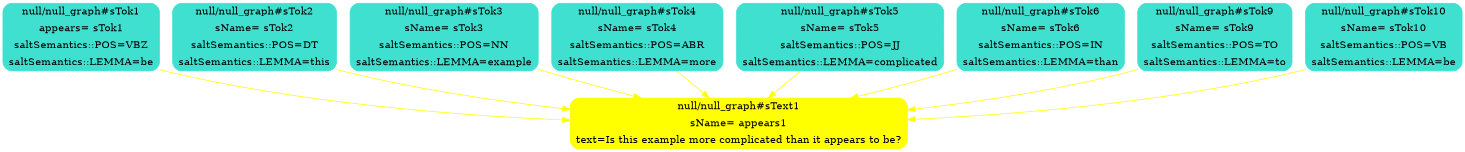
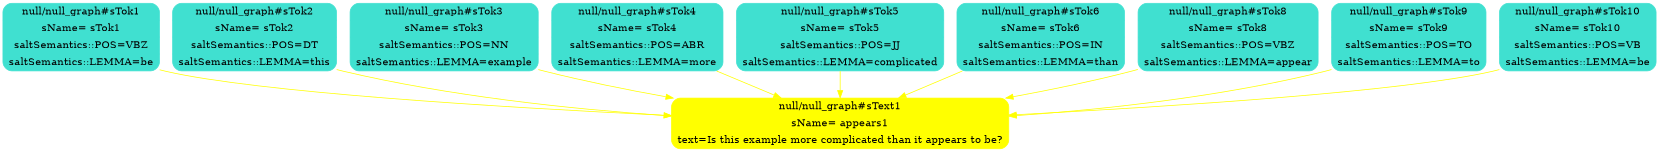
node "null/null_graph#sTok1": text "appears= sTok1" -> "sName= sTok1"
node "null/null_graph#sTok8": added
